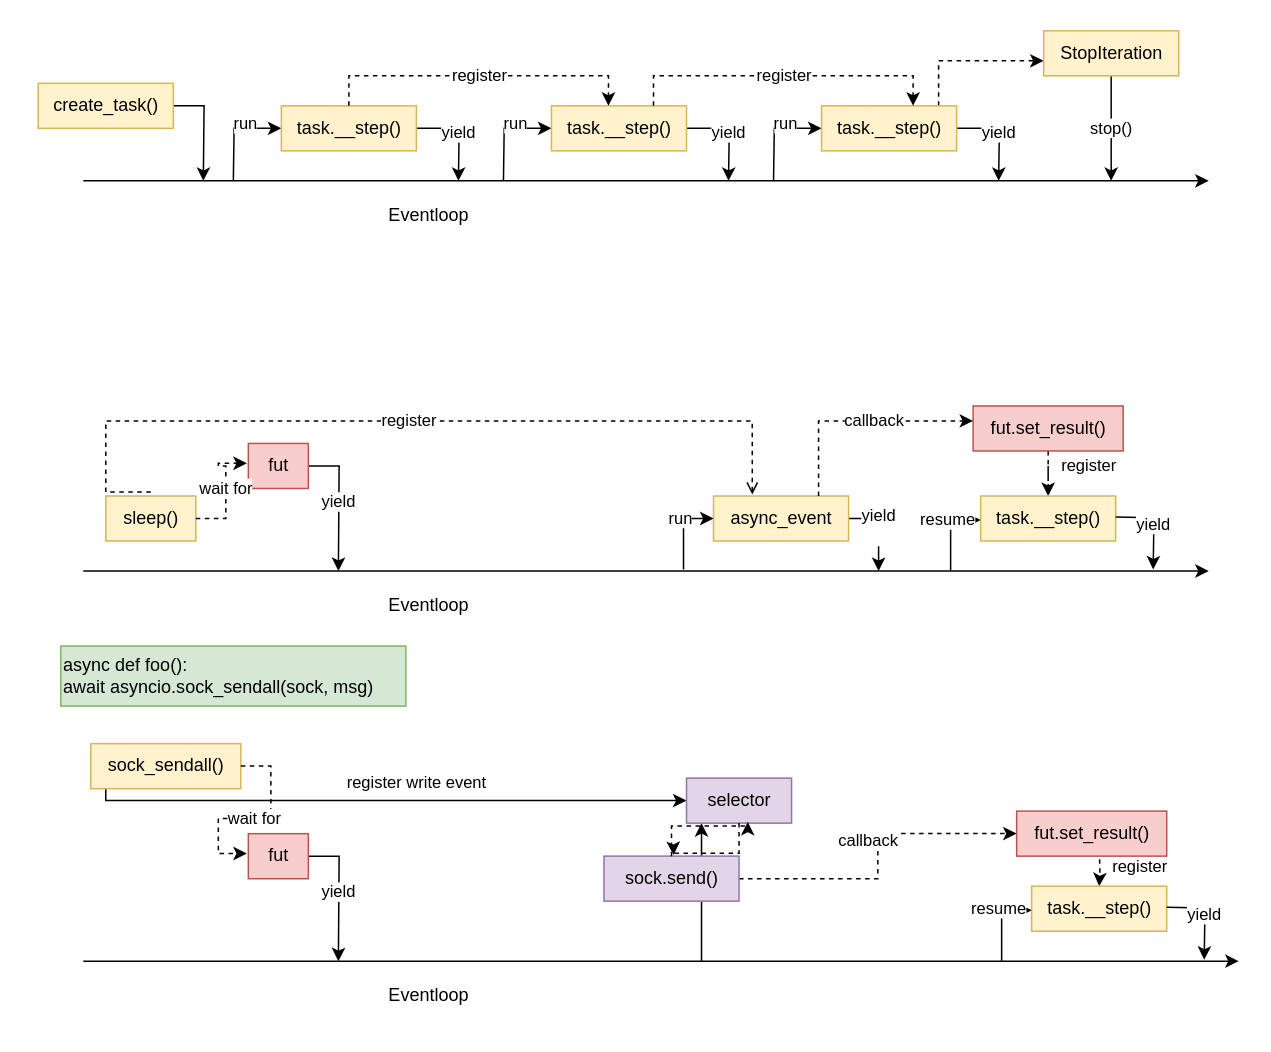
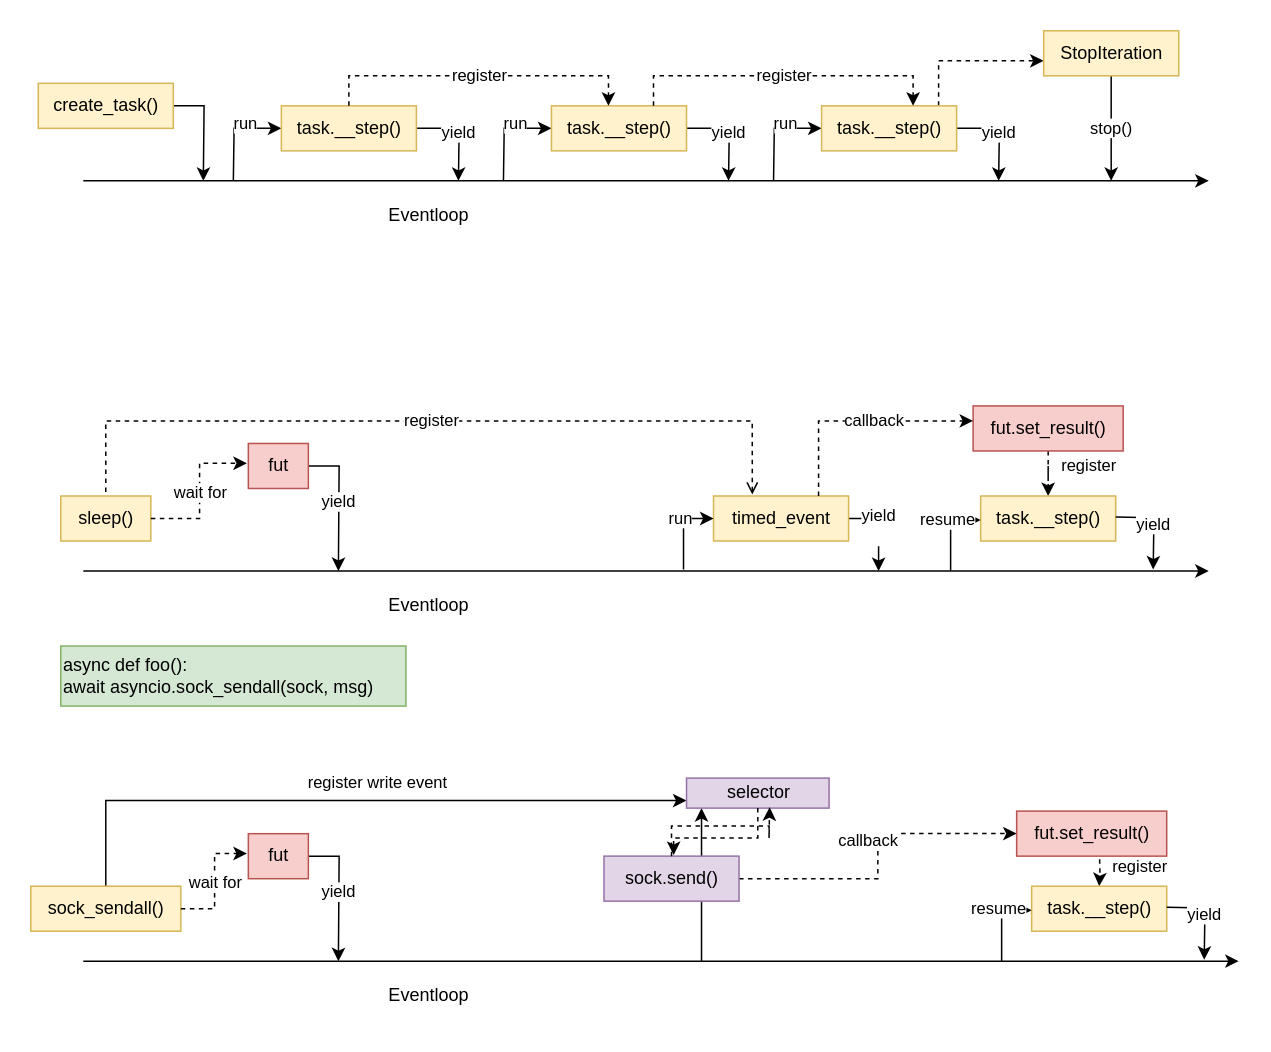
node "sleep()": moved (151, 518) -> (106, 518)
node "async_event": label "async_event" -> "timed_event"
node "sock_sendall()": moved (166, 766) -> (106, 908)
node "selector": size 105x45 -> 143x30
